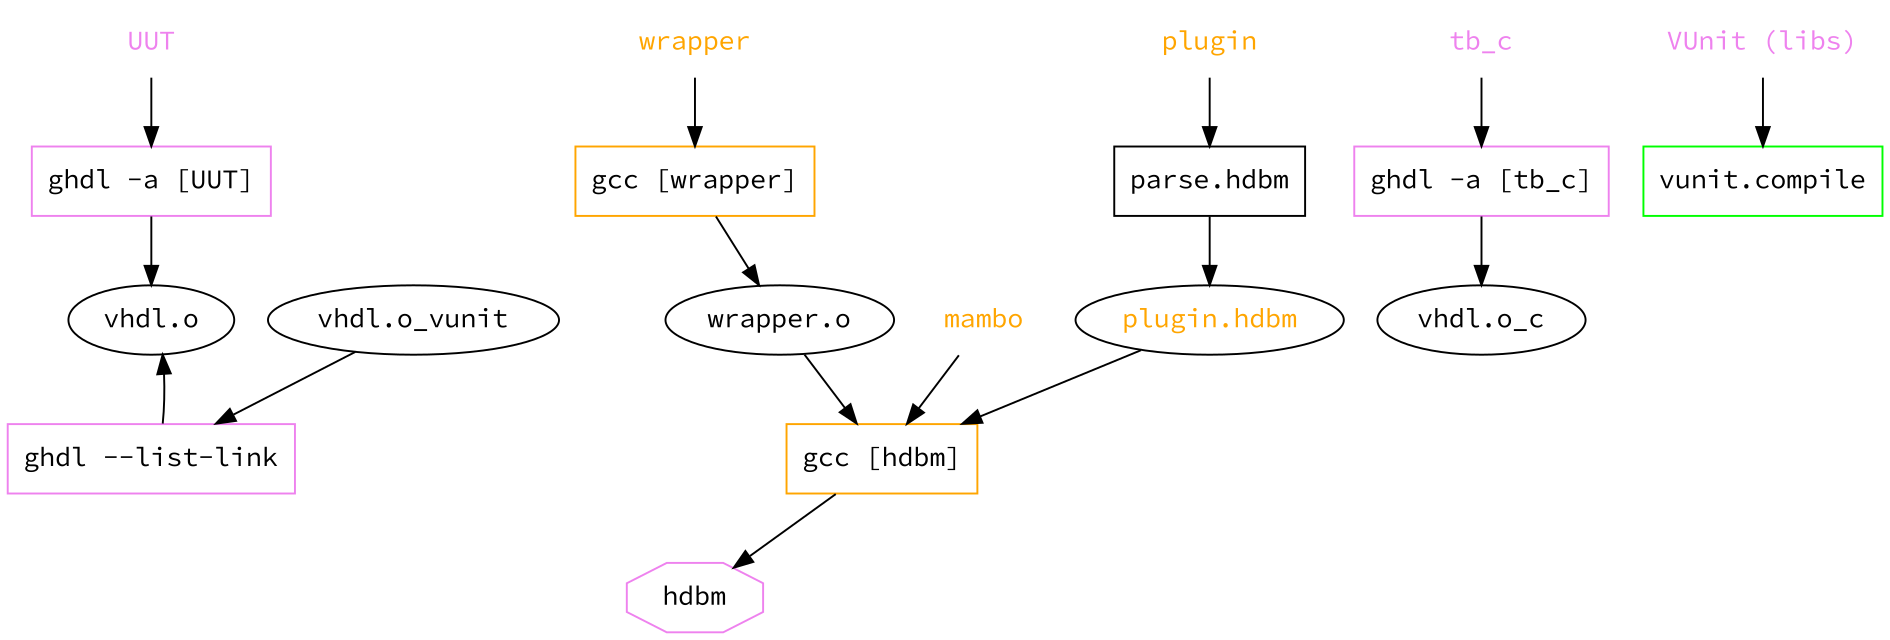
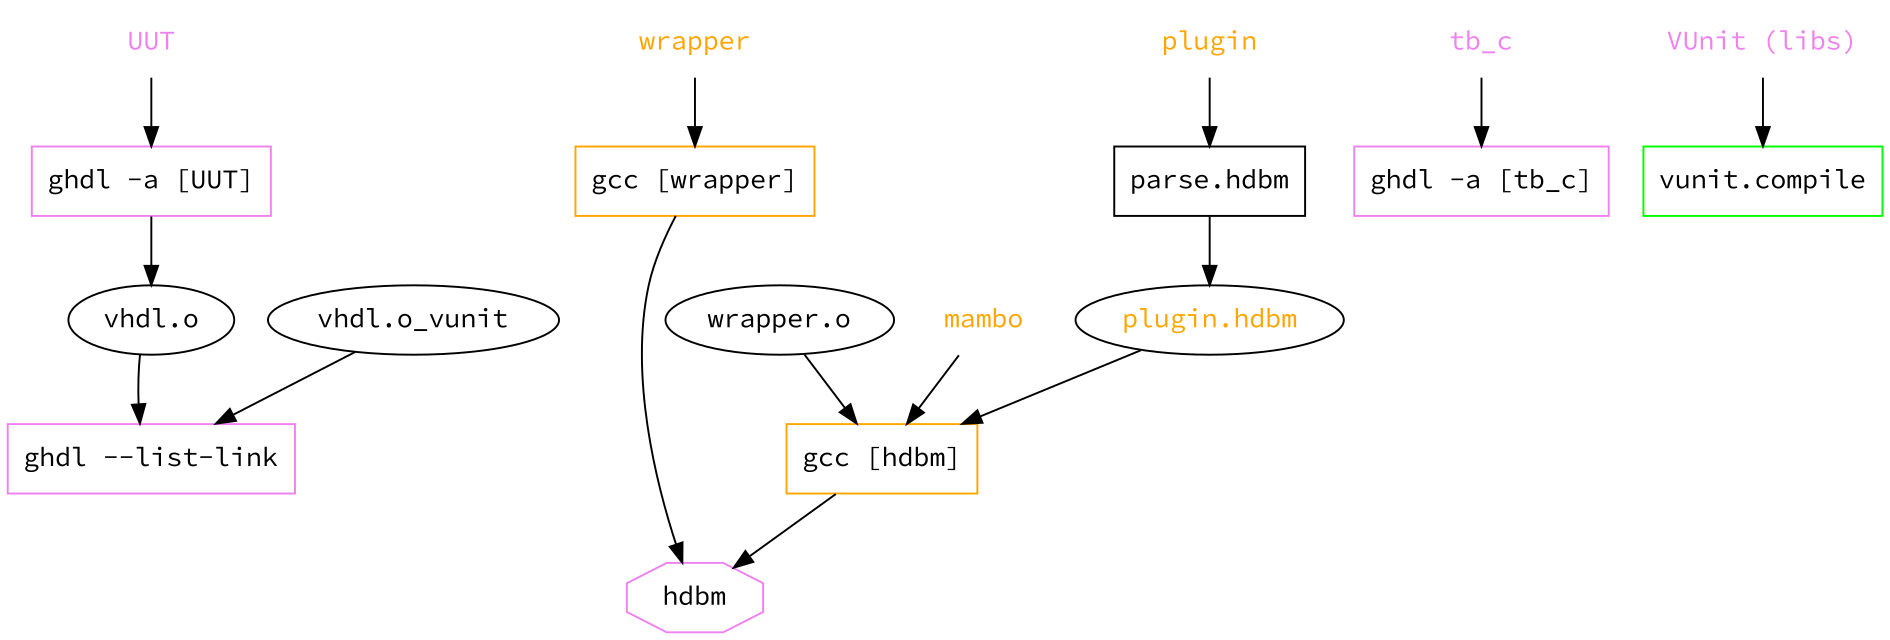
edge "gcc [wrapper]" -> "wrapper.o": now "gcc [wrapper]" -> "hdbm"
node "vhdl.o_c": removed
edge "ghdl --list-link" -> "vhdl.o": reversed
